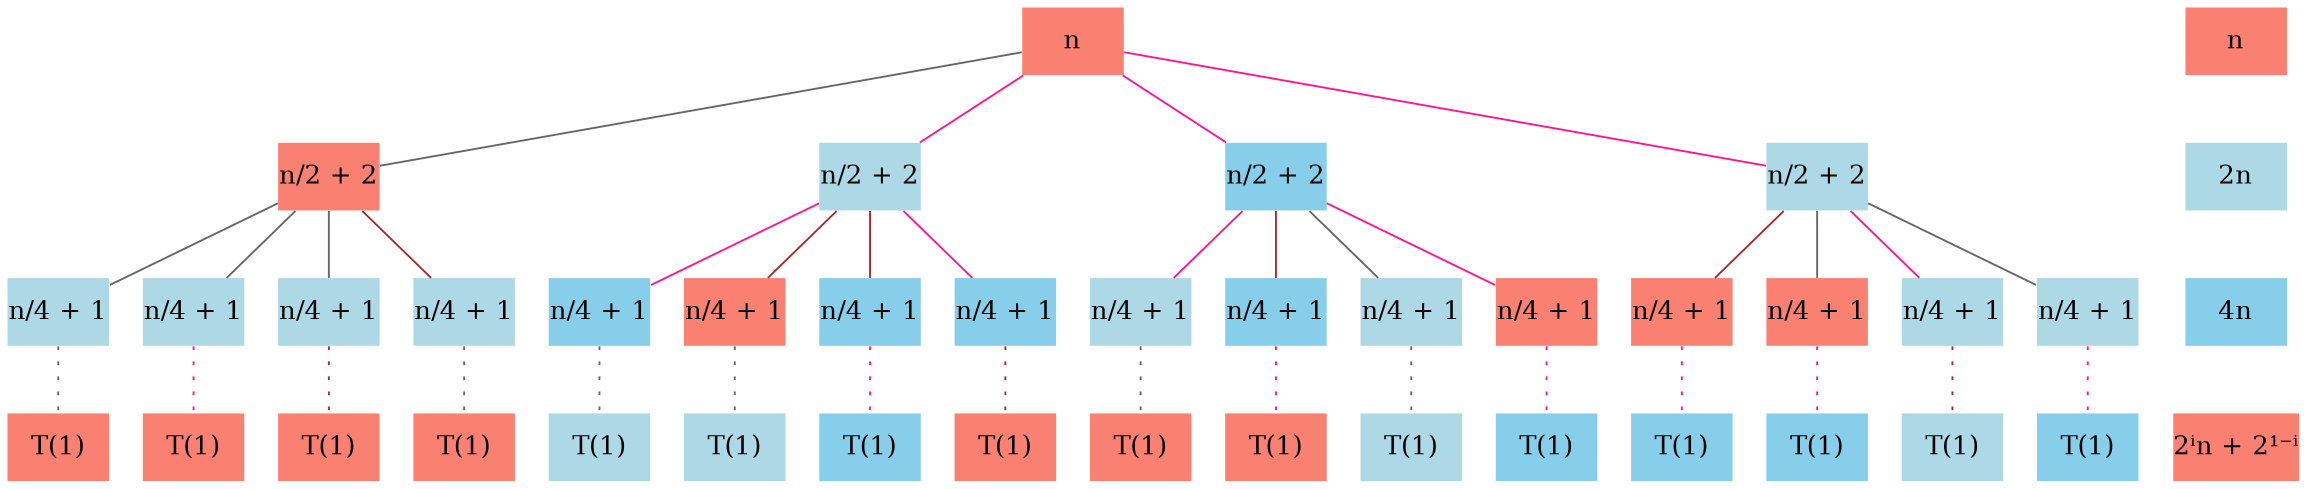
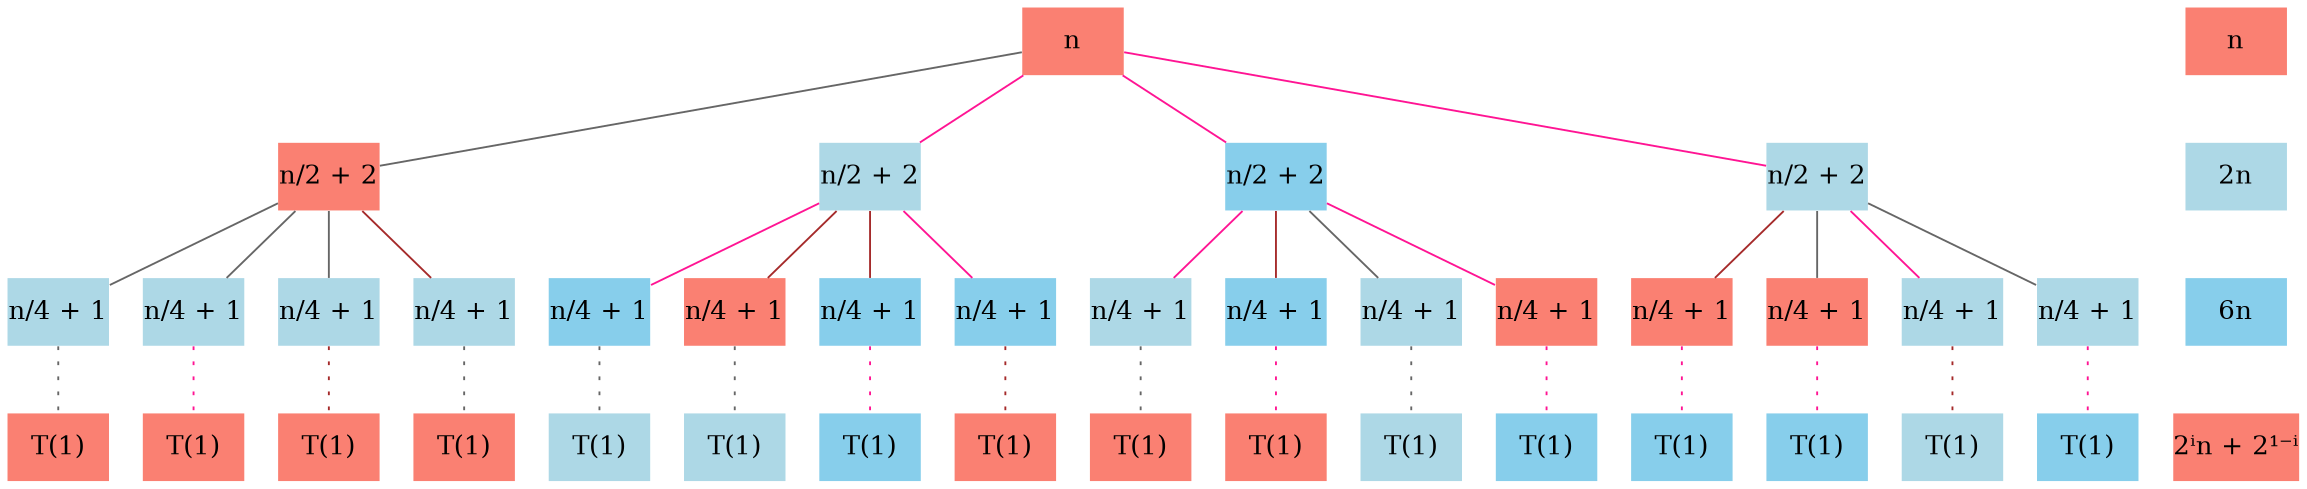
node "4n": label "4n" -> "6n"
